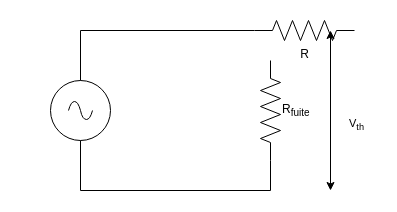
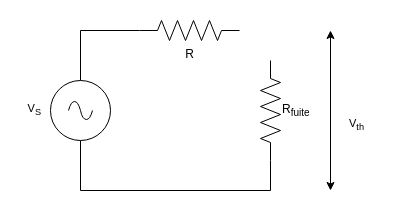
node "R": moved (305, 31) -> (190, 31)
node "VS": added
